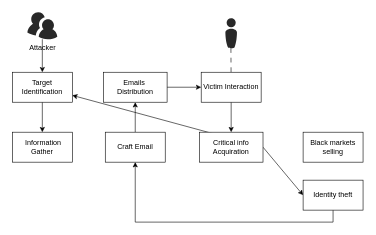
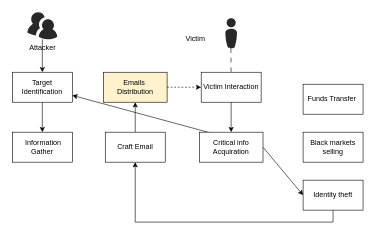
node "Victim": added
node "Emails Distribution": fillcolor #ffffff -> #fff2cc
edge "Emails Distribution" -> "Victim Interaction": style solid -> dashed
node "Funds Transfer": added
